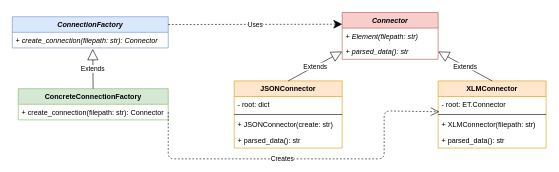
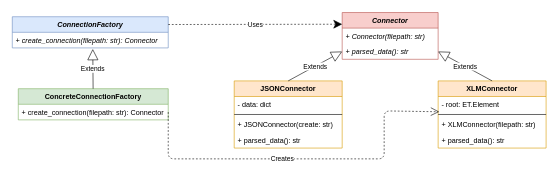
node "+ Element(filepath: str)": label "+ Element(filepath: str)" -> "+ Connector(filepath: str)"
node "- root: dict": label "- root: dict" -> "- data: dict"
node "- root: ET.Connector": label "- root: ET.Connector" -> "- root: ET.Element"
